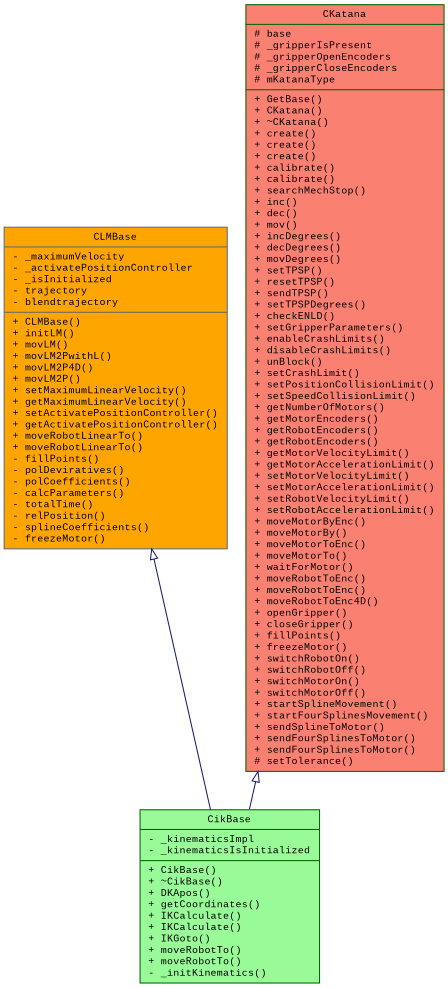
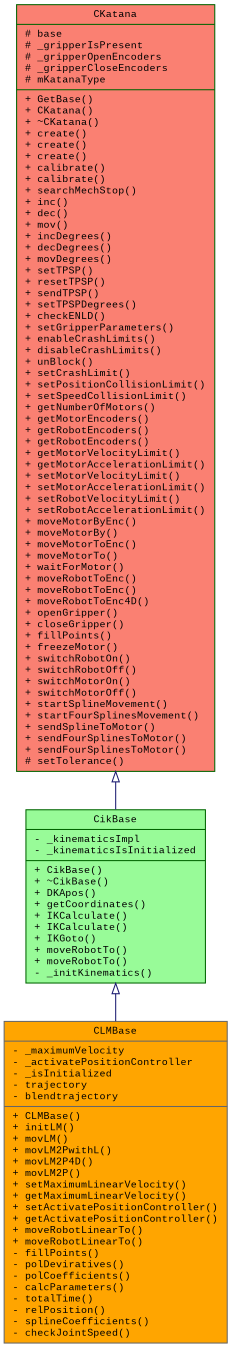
node "CLMBase": text "- freezeMotor()" -> "- checkJointSpeed()"
edge "CikBase" -> "CLMBase": reversed
